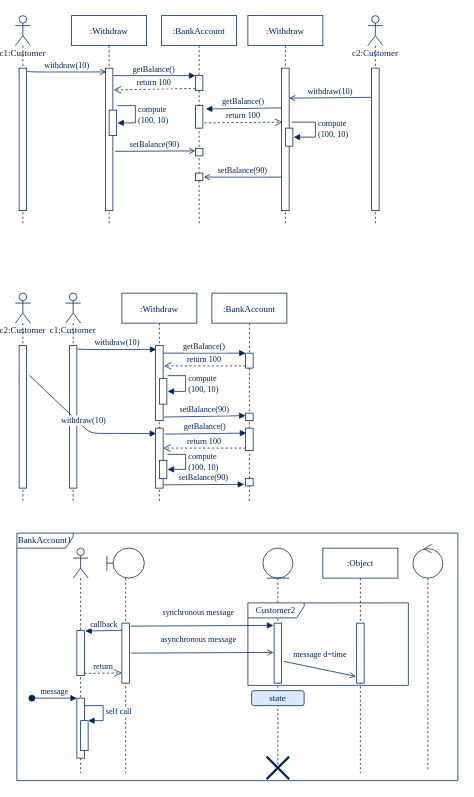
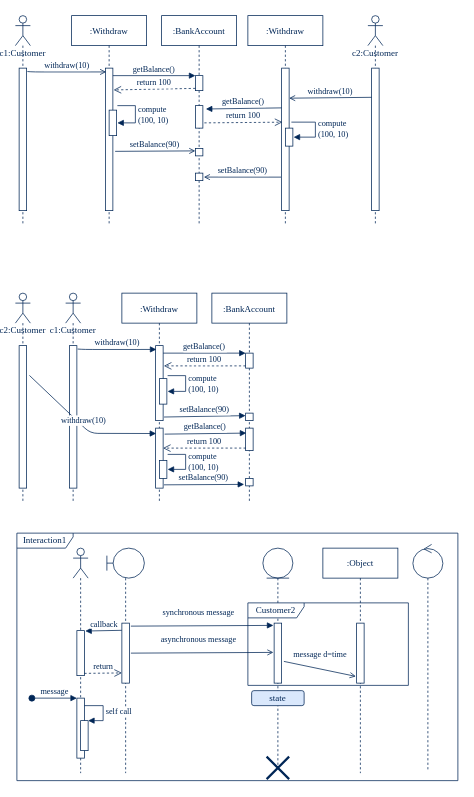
node "BankAccount1": label "BankAccount1" -> "Interaction1"
